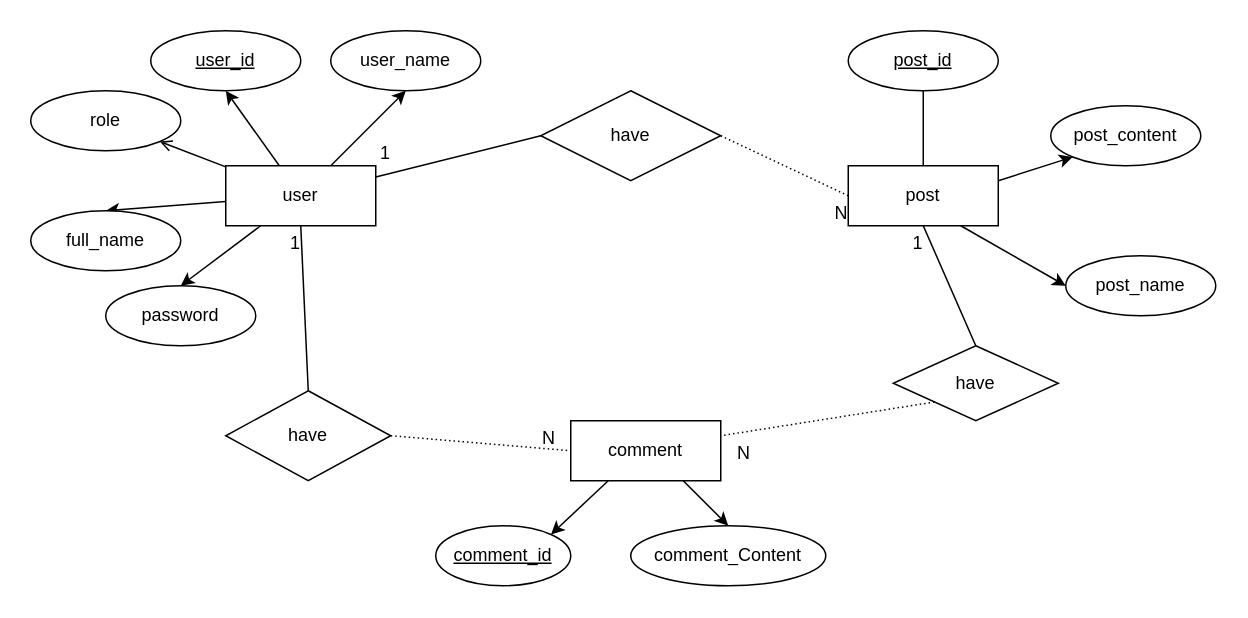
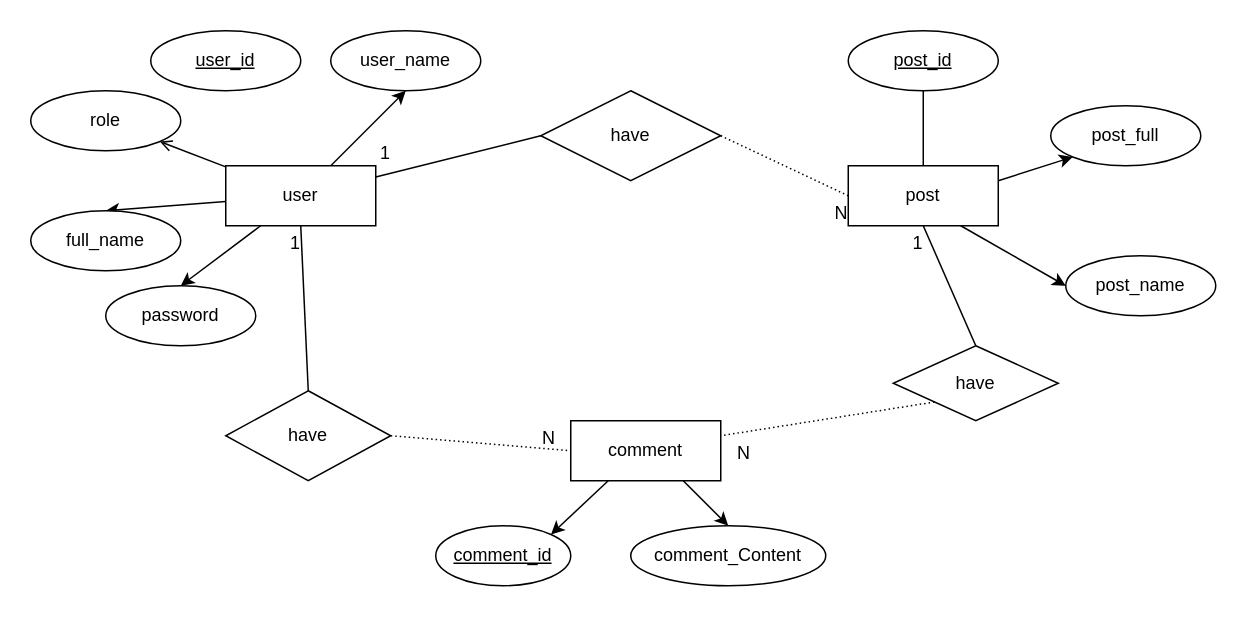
edge "user" -> "user_id": removed
node "post_content": label "post_content" -> "post_full"
